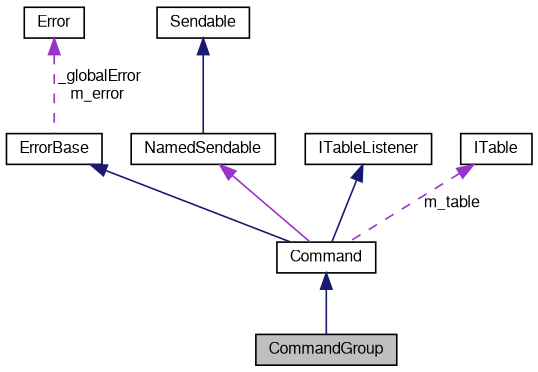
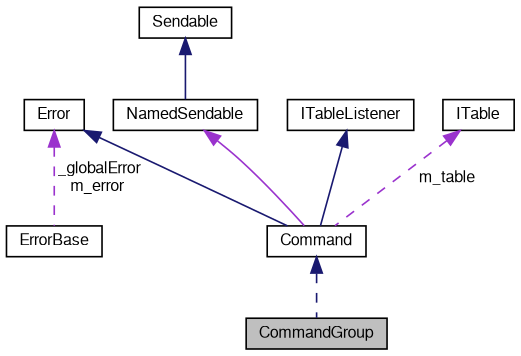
edge "Command" -> "ErrorBase": now "Command" -> "Error"
edge "CommandGroup" -> "Command": style solid -> dashed
